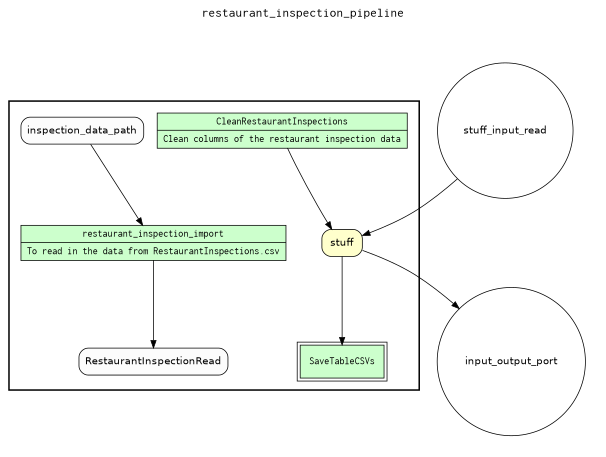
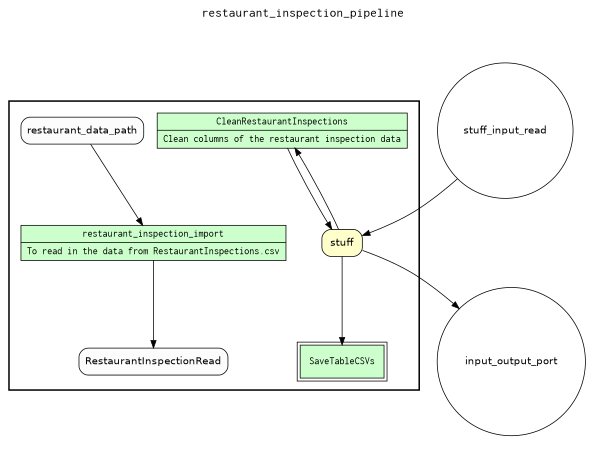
node "inspection_data_path": label "inspection_data_path" -> "restaurant_data_path"
edge "stuff" -> "CleanRestaurantInspections": added
